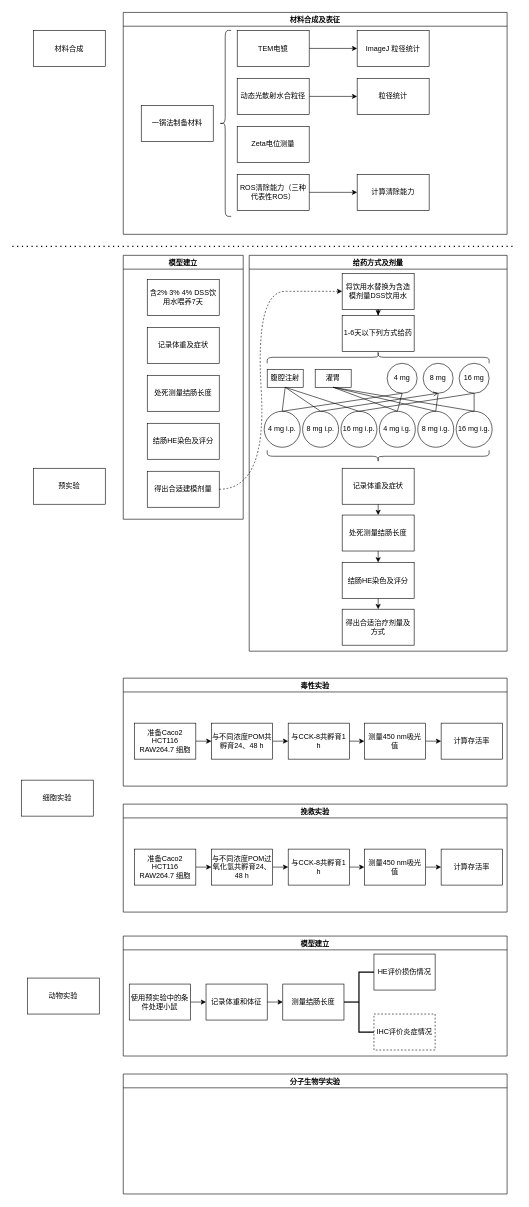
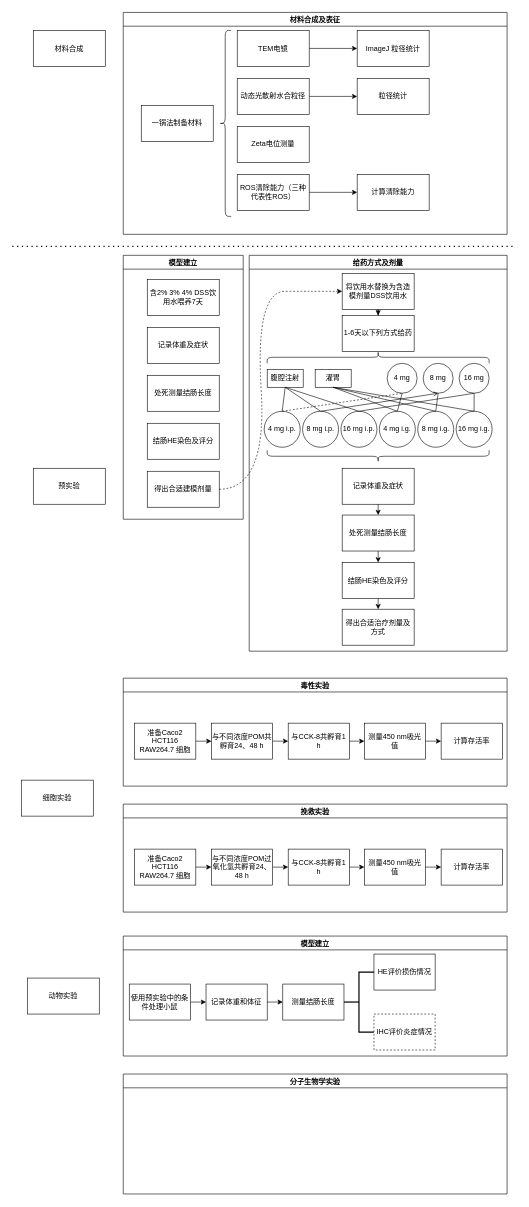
edge "4 mg" -- "4 mg i.p.": style solid -> dashed
